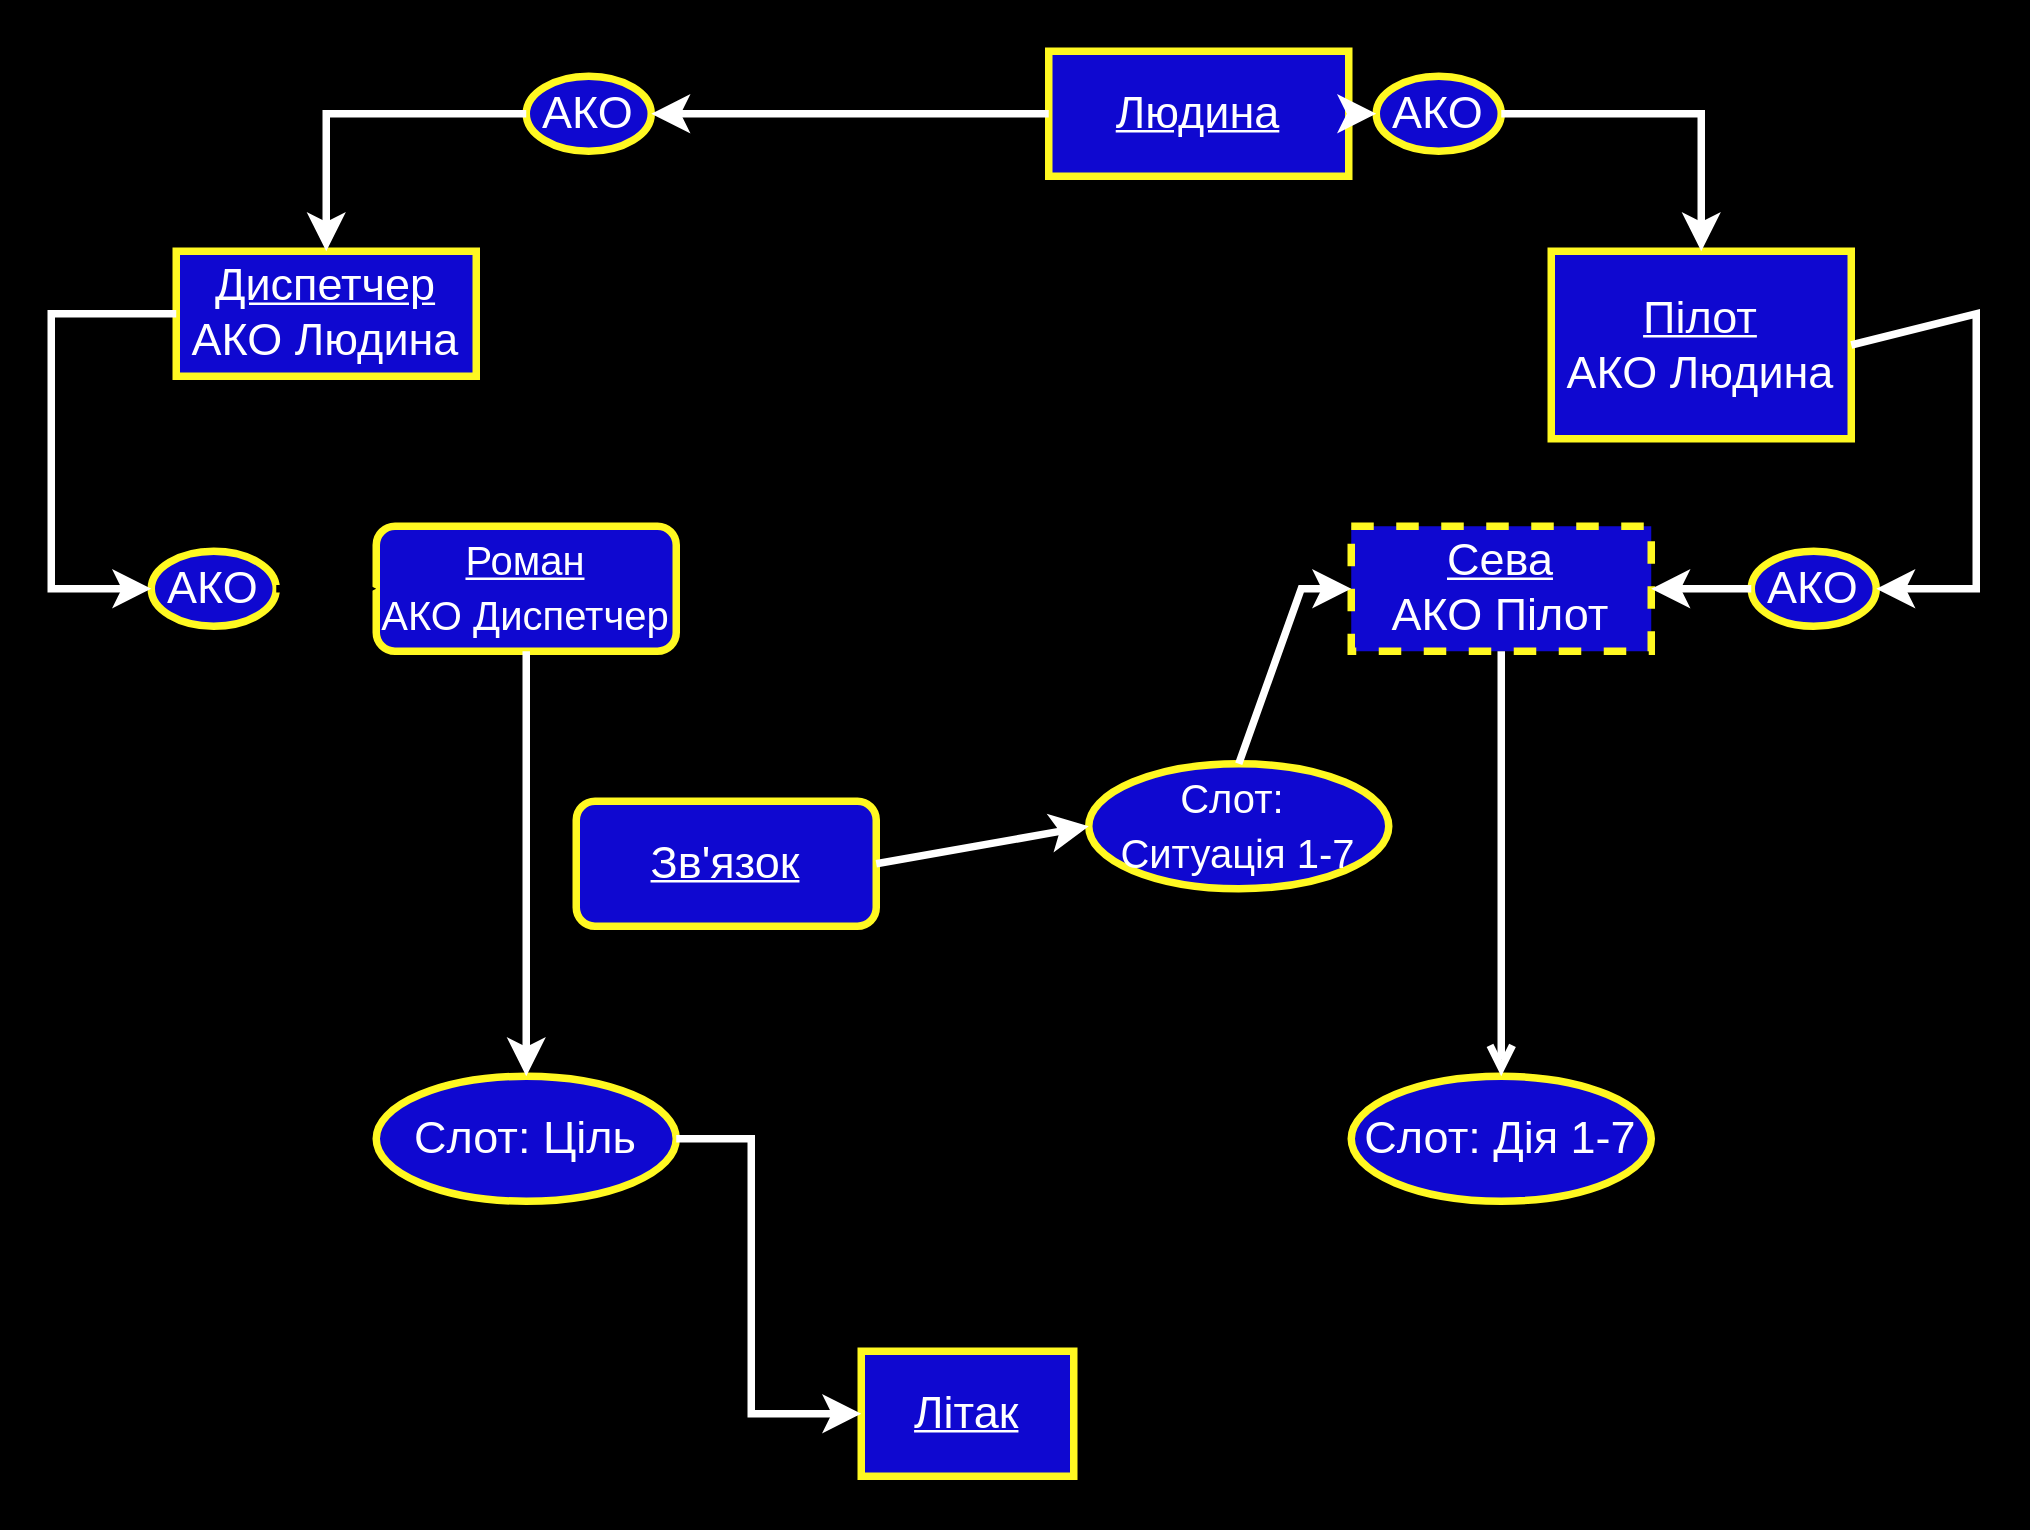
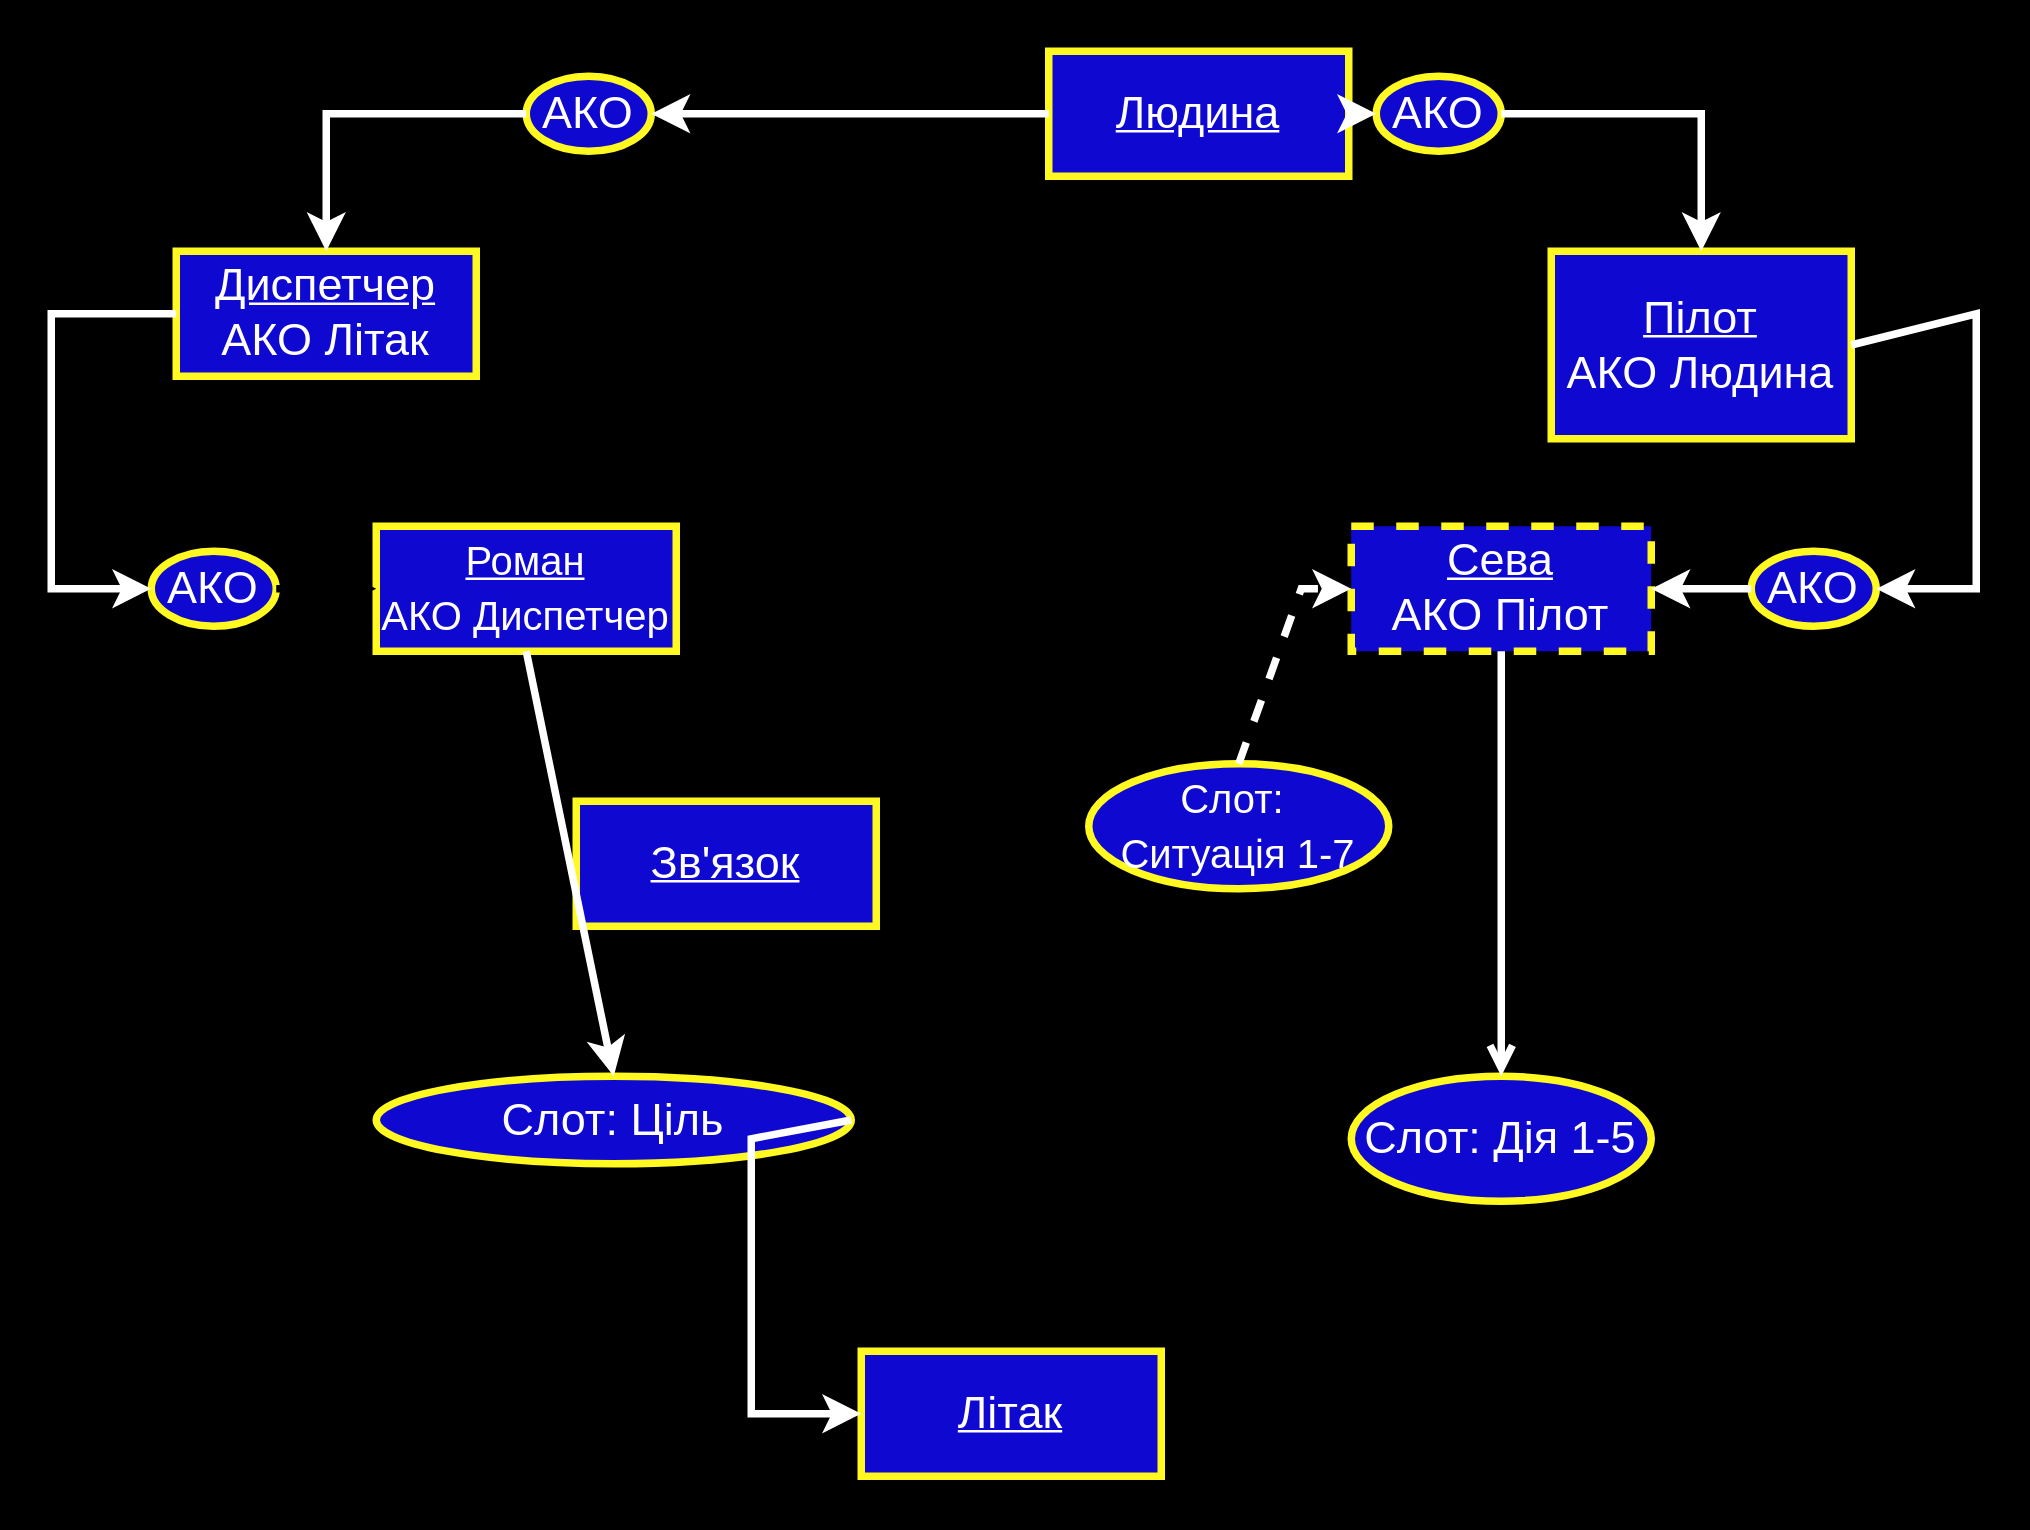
node "Диспетчер АКО Людина": label "Диспетчер АКО Людина" -> "Диспетчер АКО Літак"
node "Роман АКО Диспетчер": shape rounded rectangle -> rectangle
edge "Слот: Ситуація 1-7" -> "Сева АКО Пілот": style solid -> dashed
edge "Зв'язок" -> "Слот: Ситуація 1-7": removed
node "Зв'язок": shape rounded rectangle -> rectangle
node "Слот: Ціль": size 300x125 -> 475x88
node "Слот: Дія 1-7": label "Слот: Дія 1-7" -> "Слот: Дія 1-5"
node "Літак": size 213x125 -> 300x125
